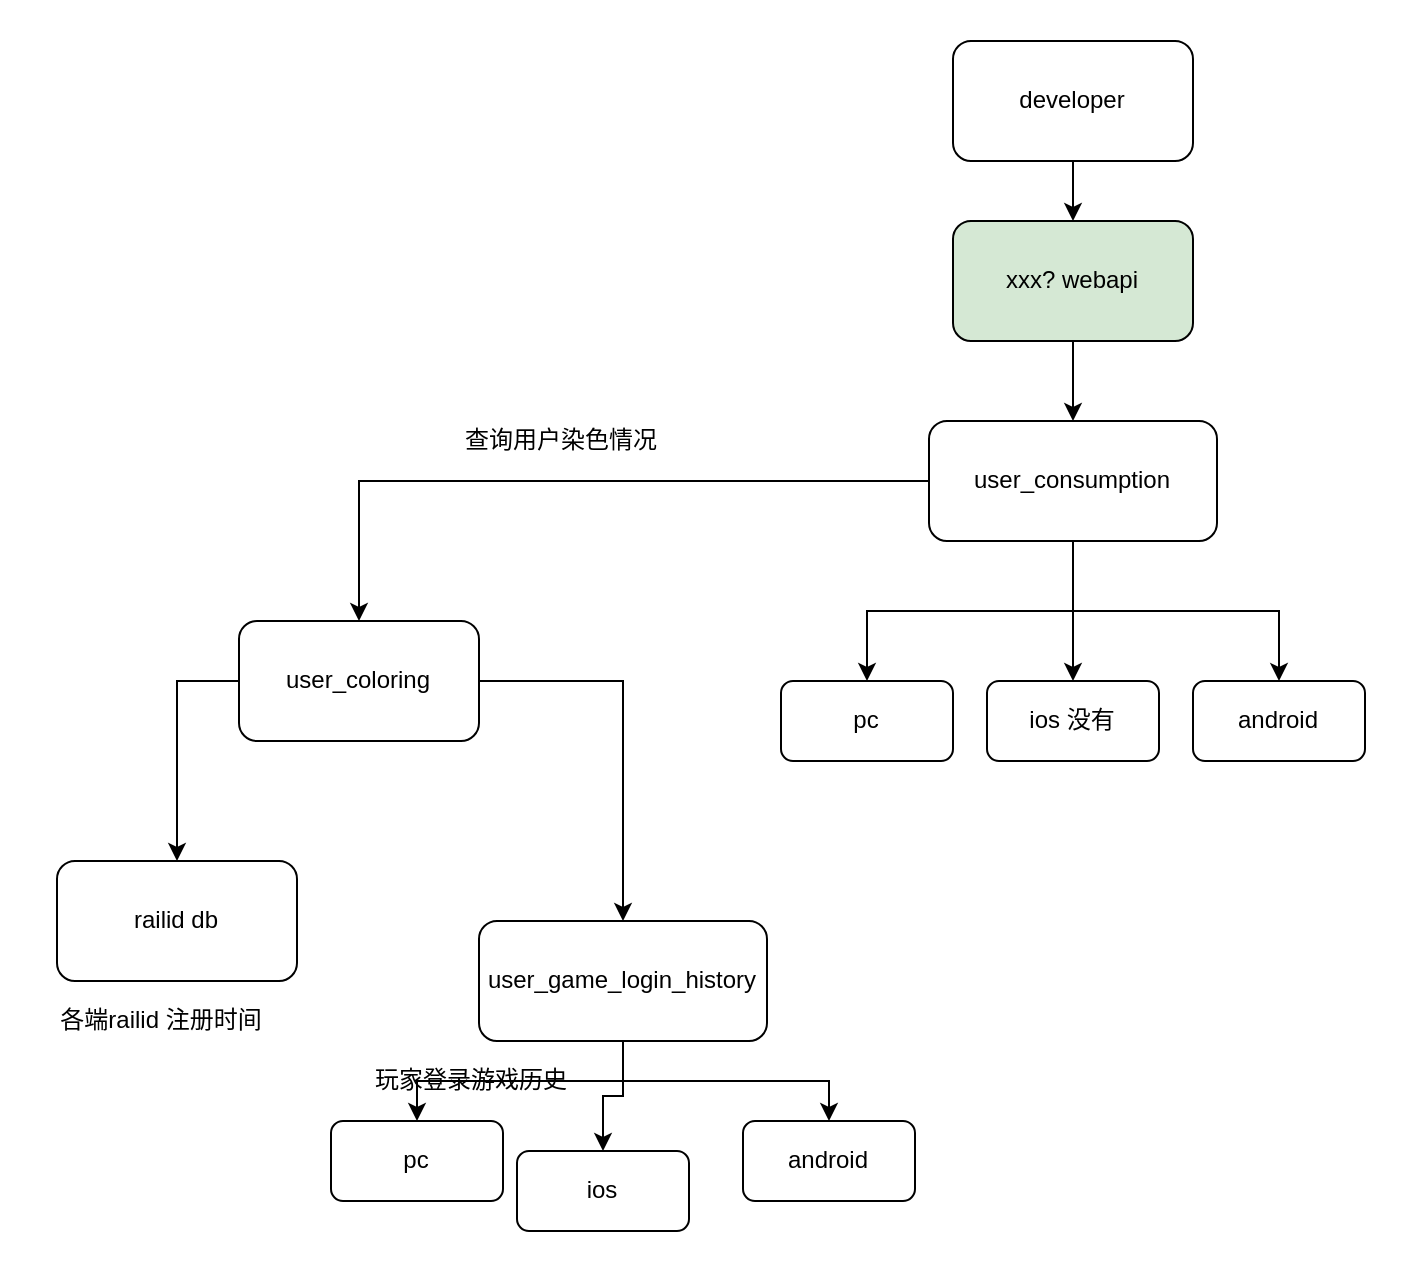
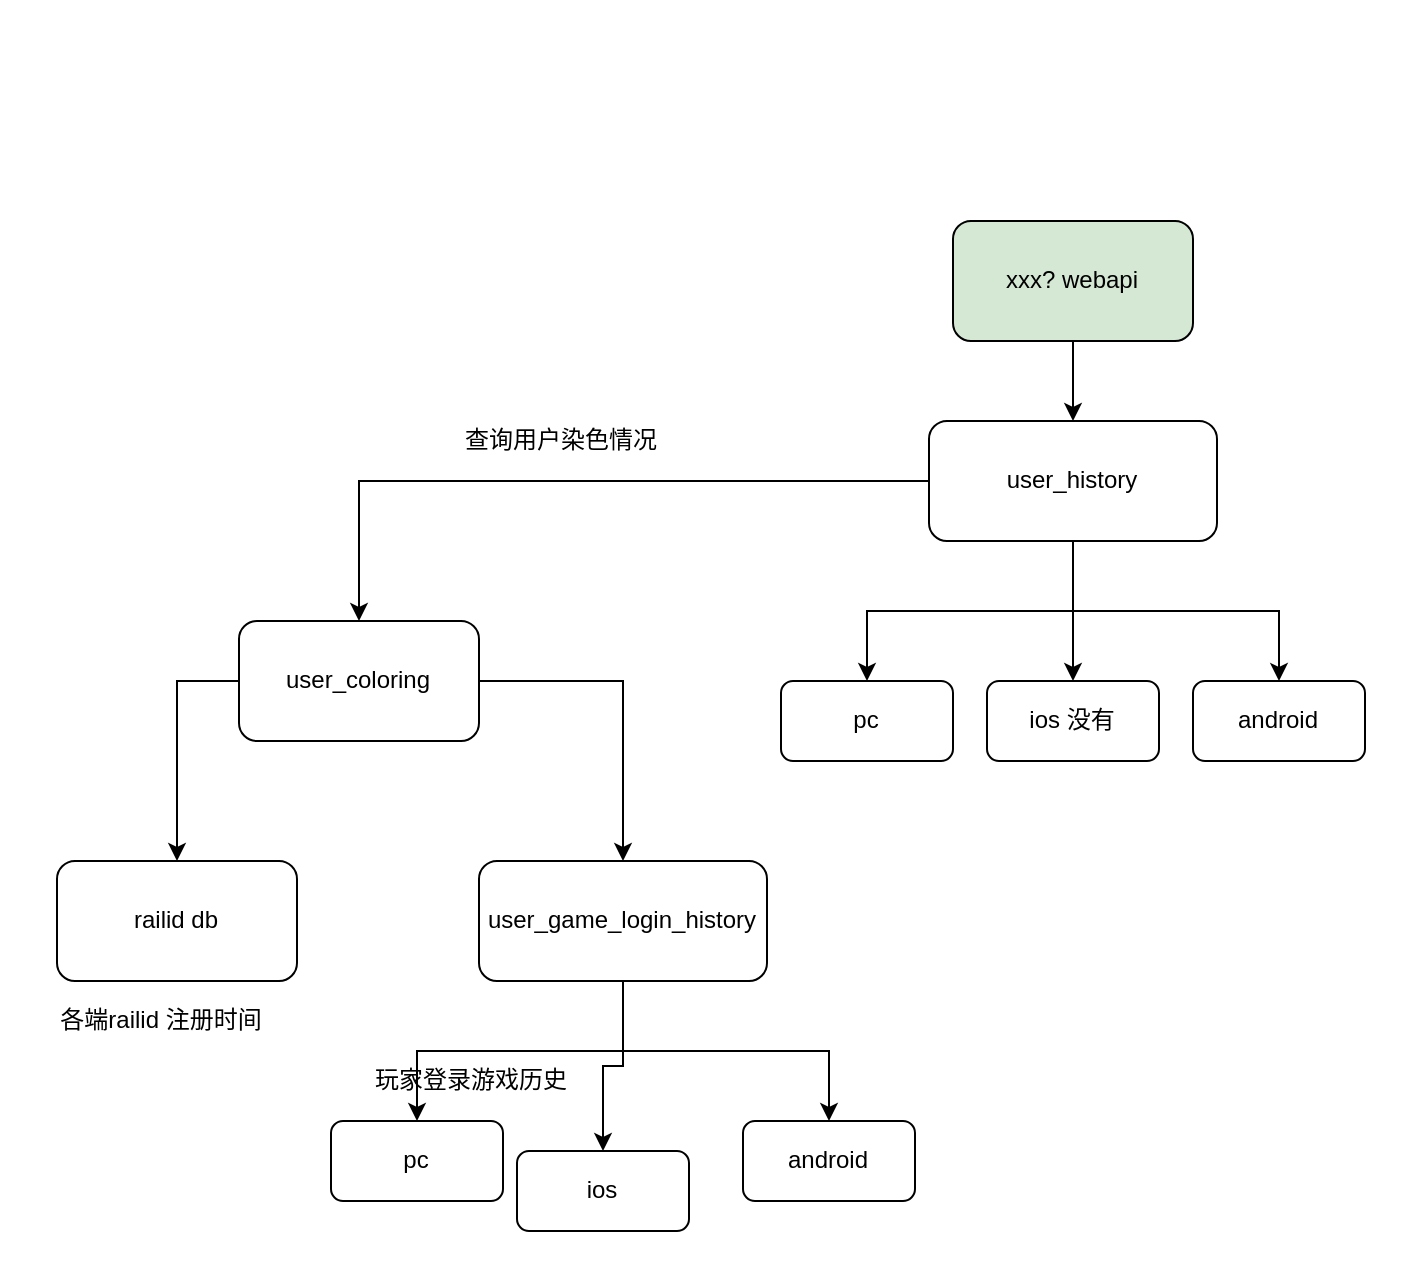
node "developer": removed
edge "developer" -> "xxx? webapi": removed
node "user_consumption": label "user_consumption" -> "user_history"
node "user_game_login_history": moved (623, 981) -> (623, 921)
